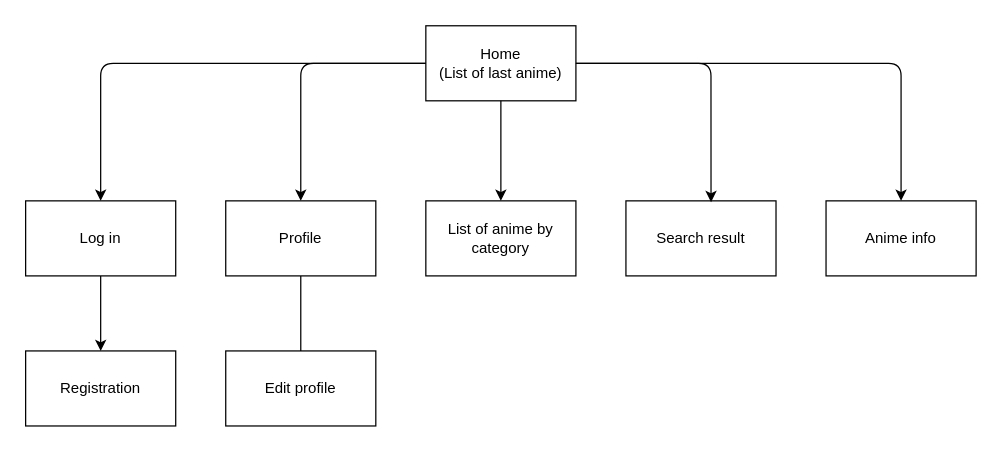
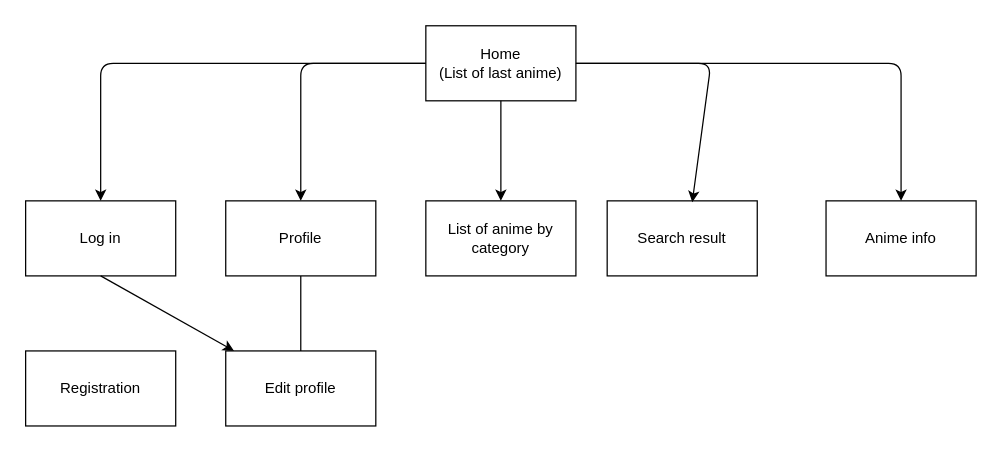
node "Search result": moved (701, 238) -> (682, 238)
edge "Log in" -> "Registration": now "Log in" -> "Edit profile"
